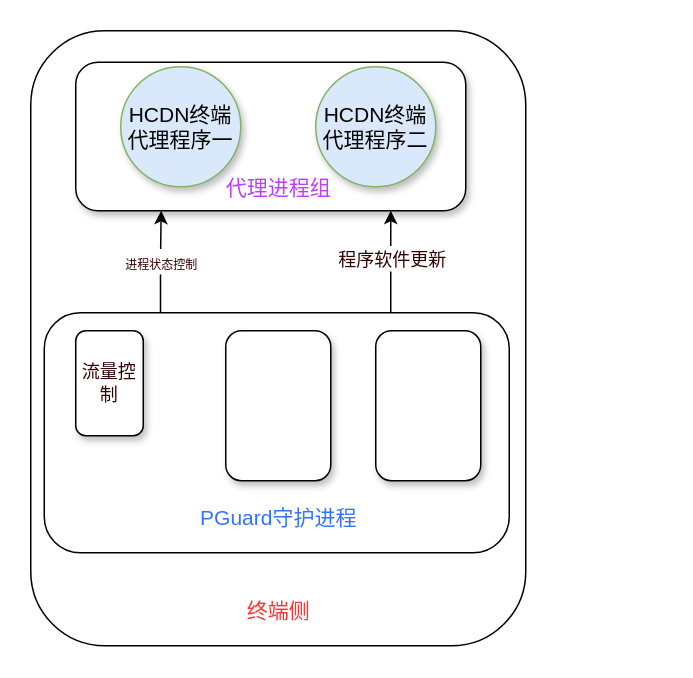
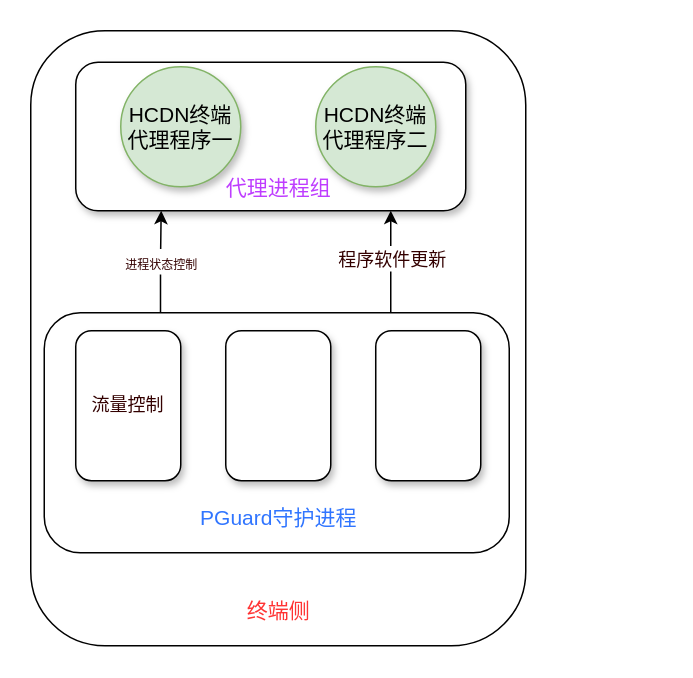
node "HCDN终端代理程序一": fillcolor #dae8fc -> #d5e8d4
node "HCDN终端代理程序二": fillcolor #dae8fc -> #d5e8d4
node "流量控制": size 68x105 -> 105x150
